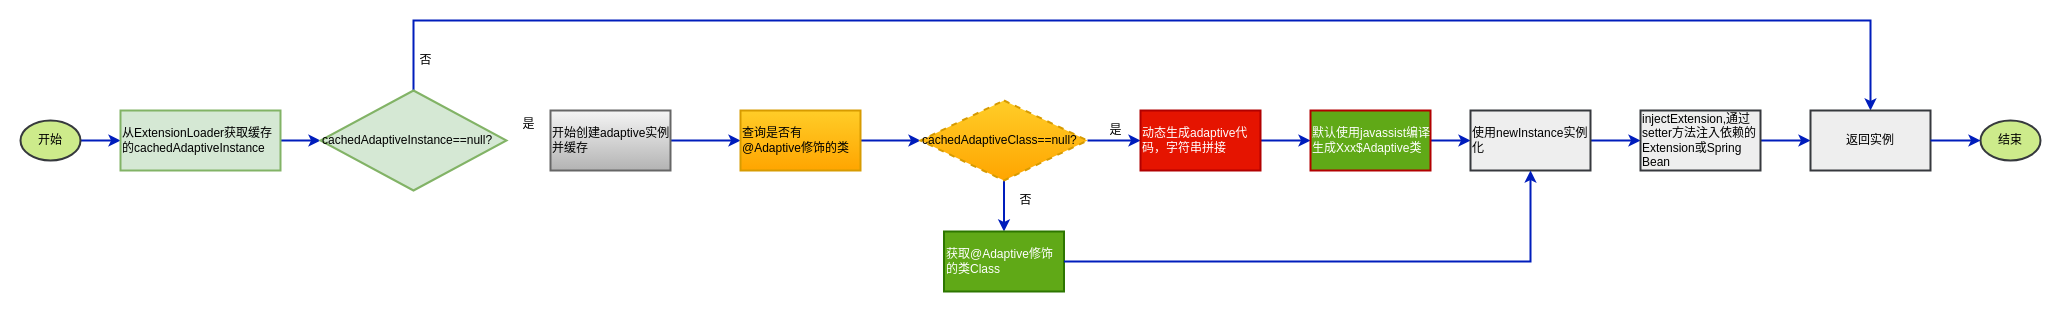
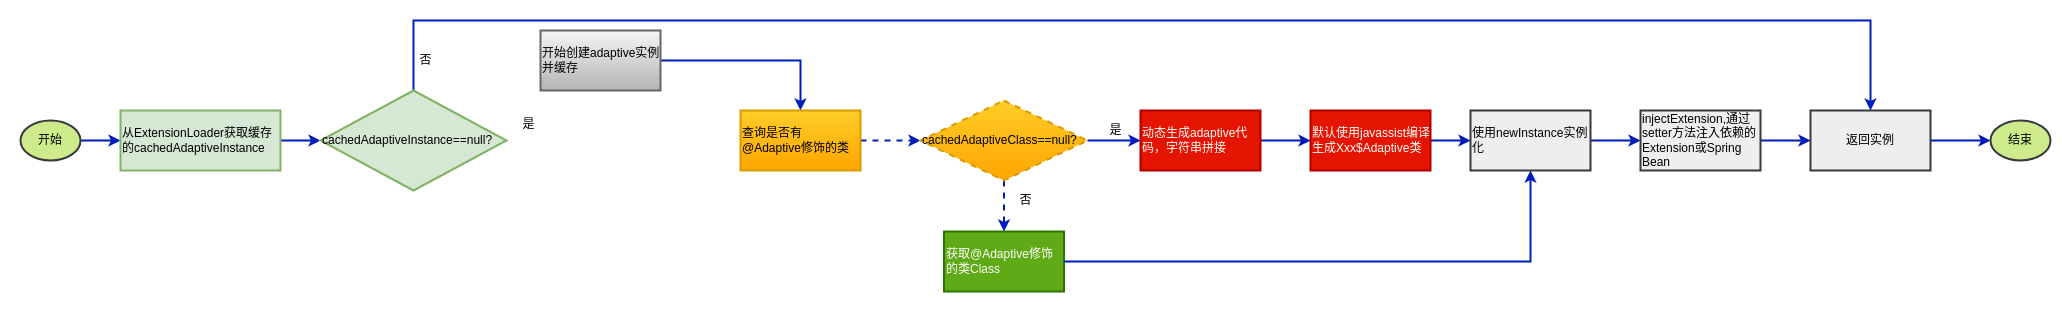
node "开始创建adaptive实例并缓存": moved (611, 141) -> (601, 61)
edge "查询是否有@Adaptive修饰的类" -> "cachedAdaptiveClass==null?": style solid -> dashed
node "默认使用javassist编译生成Xxx$Adaptive类": fillcolor #60a917 -> #e51400
node "结束": moved (2011, 141) -> (2021, 141)
edge "cachedAdaptiveClass==null?" -> "获取@Adaptive修饰的类Class": style solid -> dashed
